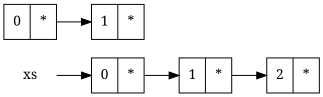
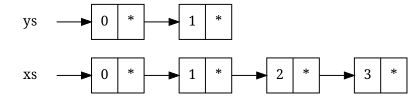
node "ys": added
node "3": added
